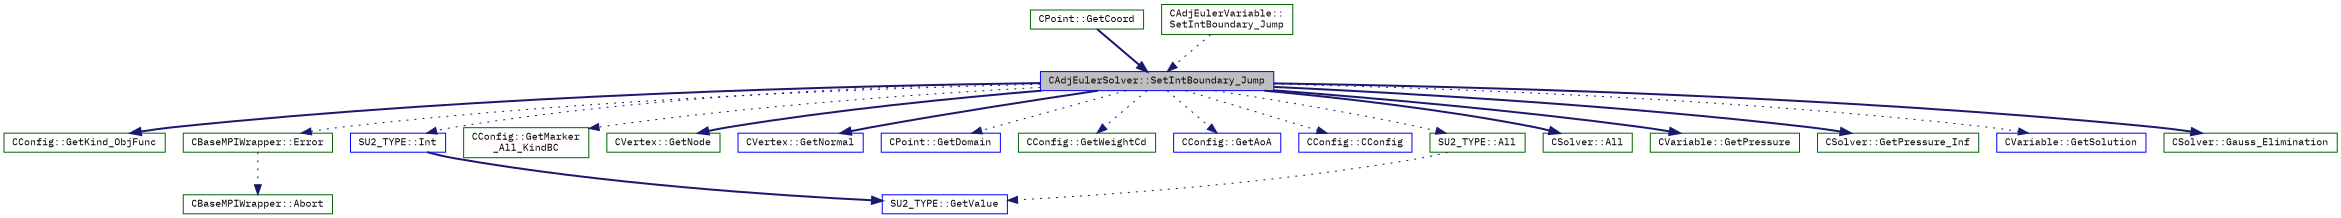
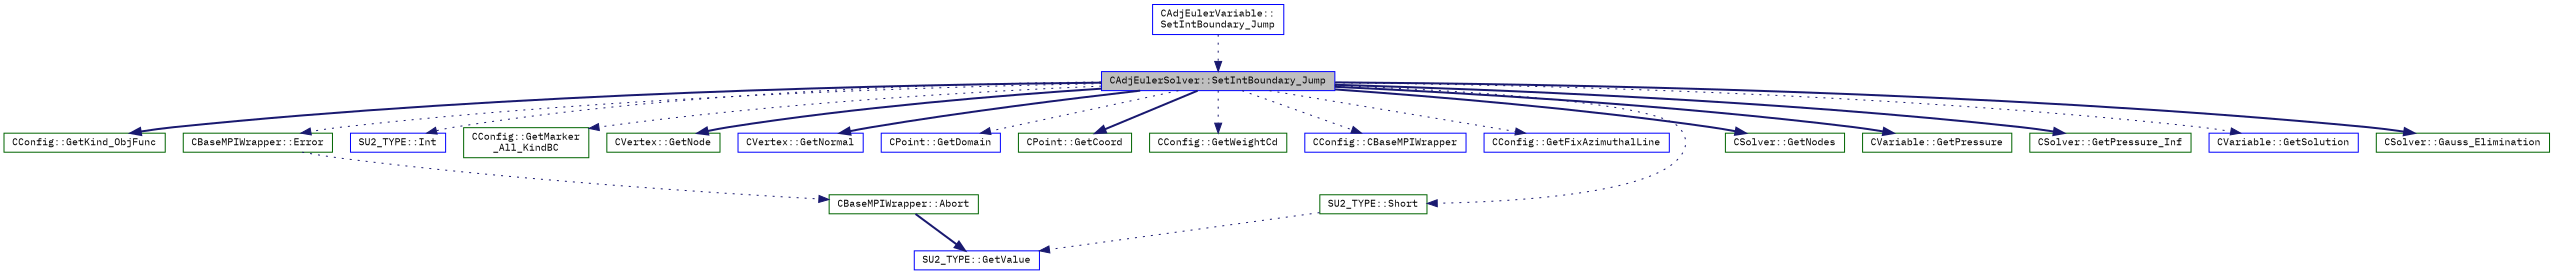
node "CAdjEulerVariable:: SetIntBoundary_Jump": color darkgreen -> blue
edge "CPoint::GetCoord" -> "CAdjEulerSolver::SetIntBoundary_Jump": reversed
node "CConfig::GetAoA": label "CConfig::GetAoA" -> "CConfig::CBaseMPIWrapper"
node "CConfig::CConfig": label "CConfig::CConfig" -> "CConfig::GetFixAzimuthalLine"
node "SU2_TYPE::All": label "SU2_TYPE::All" -> "SU2_TYPE::Short"
node "CSolver::All": label "CSolver::All" -> "CSolver::GetNodes"
edge "SU2_TYPE::Int" -> "SU2_TYPE::GetValue": now "CBaseMPIWrapper::Abort" -> "SU2_TYPE::GetValue"
